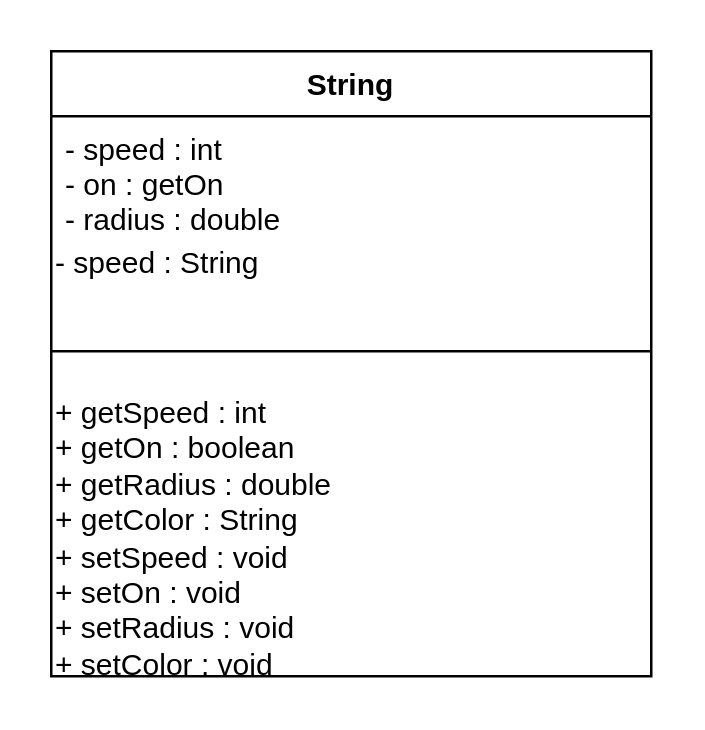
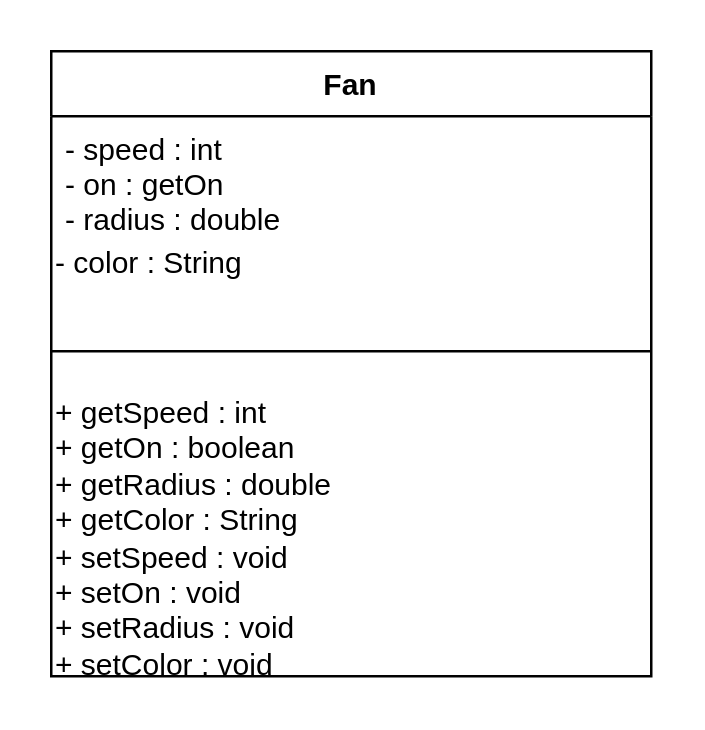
node "String": label "String" -> "Fan"
node "- speed : String": label "- speed : String" -> "- color : String"
